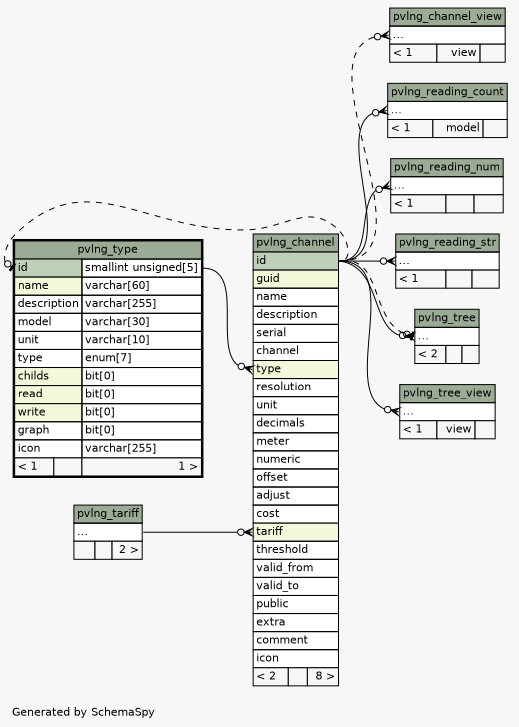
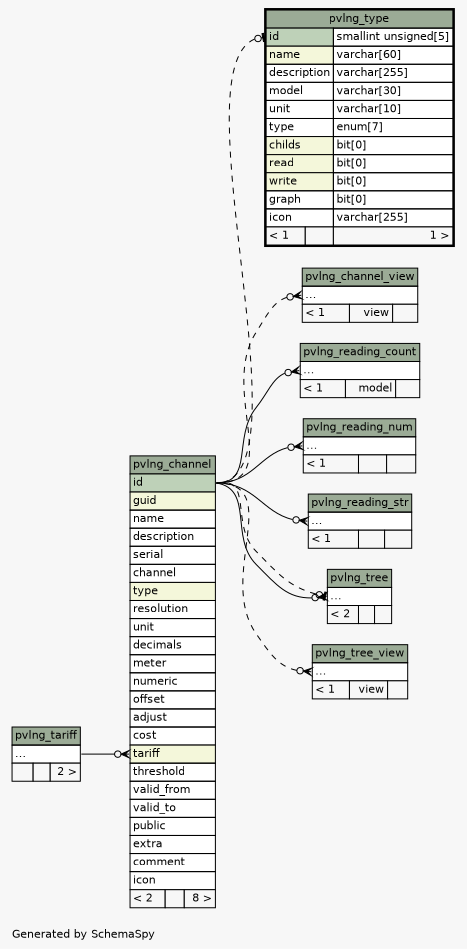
edge "pvlng_type" -> "pvlng_channel": removed
edge "pvlng_channel" -> "pvlng_tree_view": style solid -> dashed
